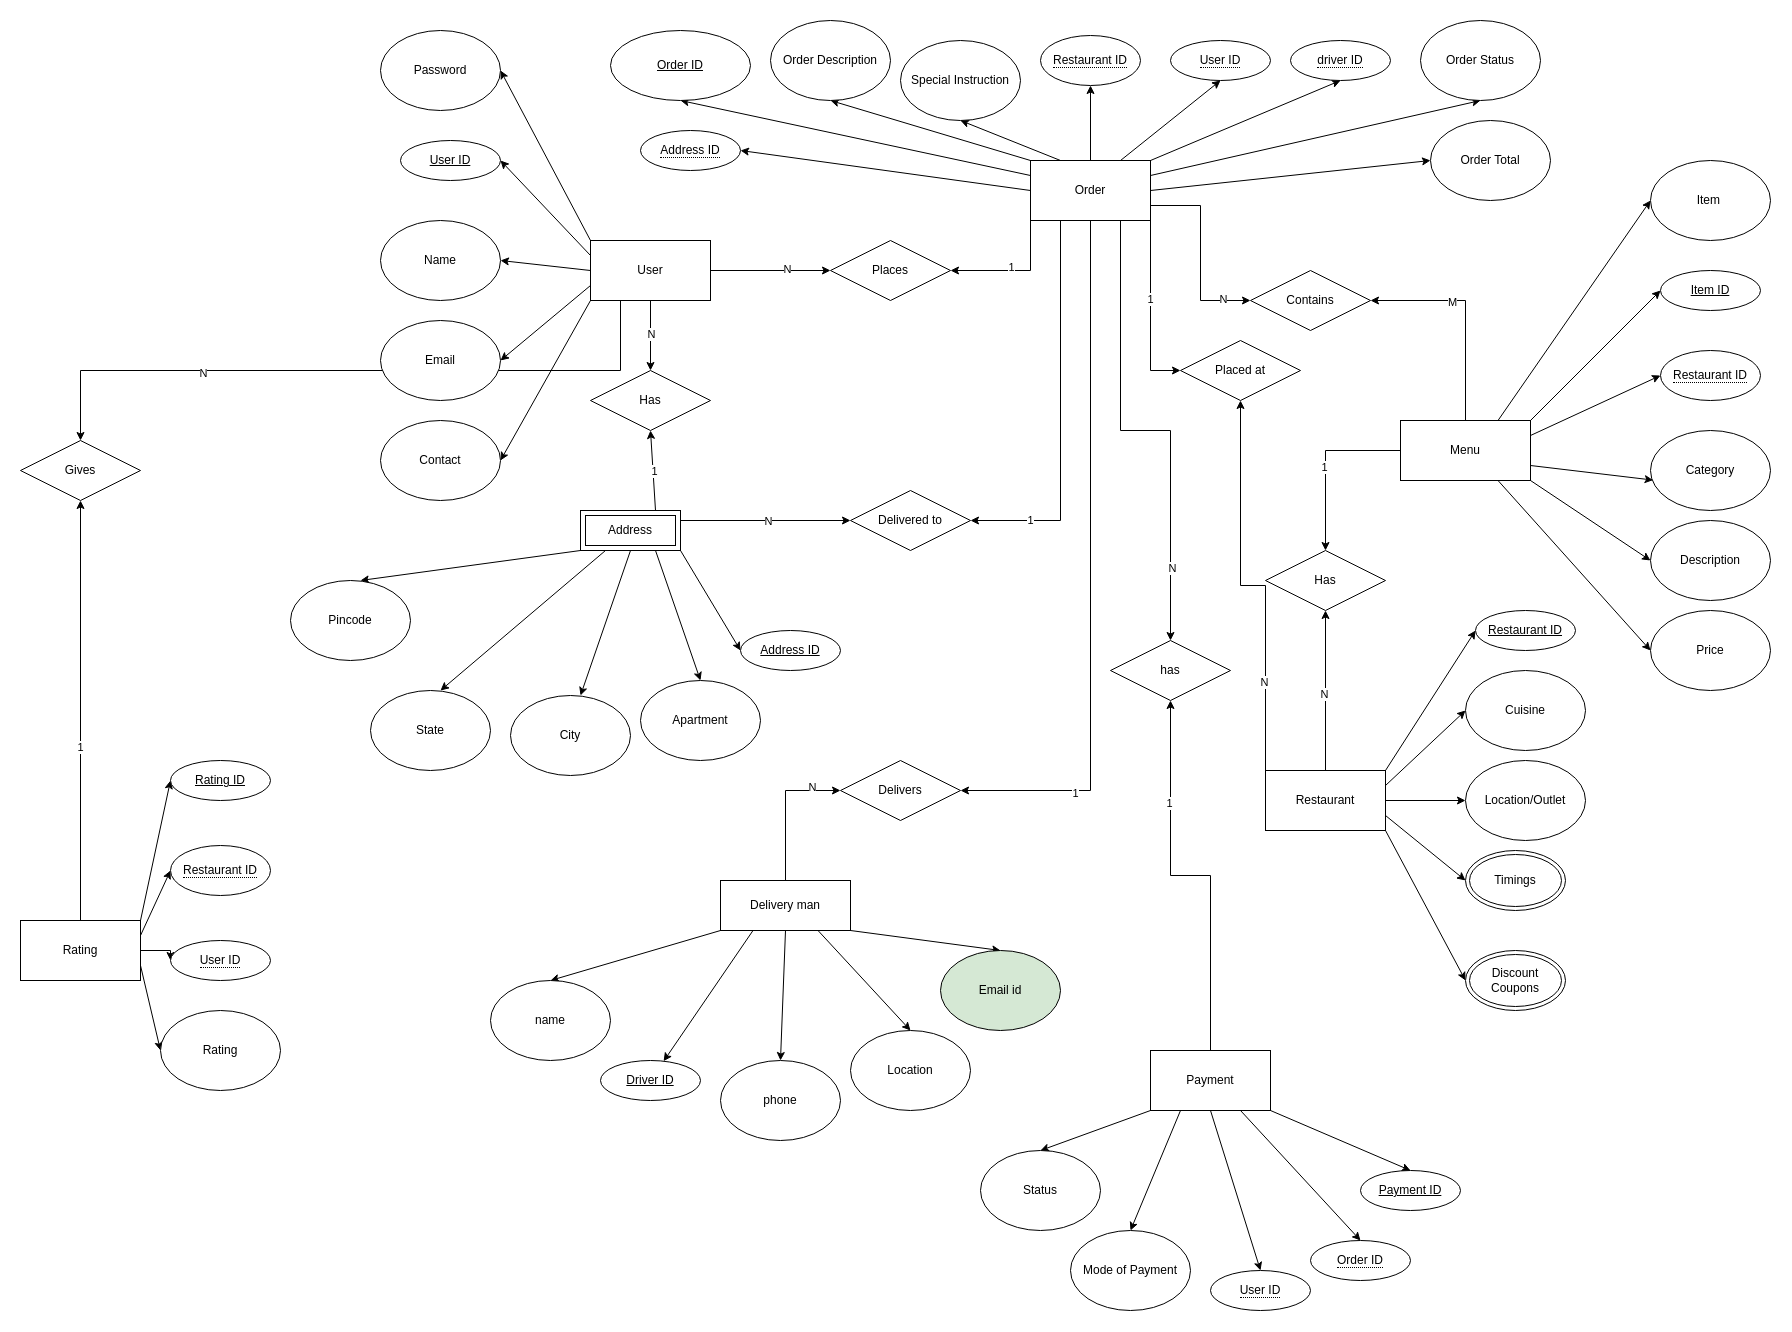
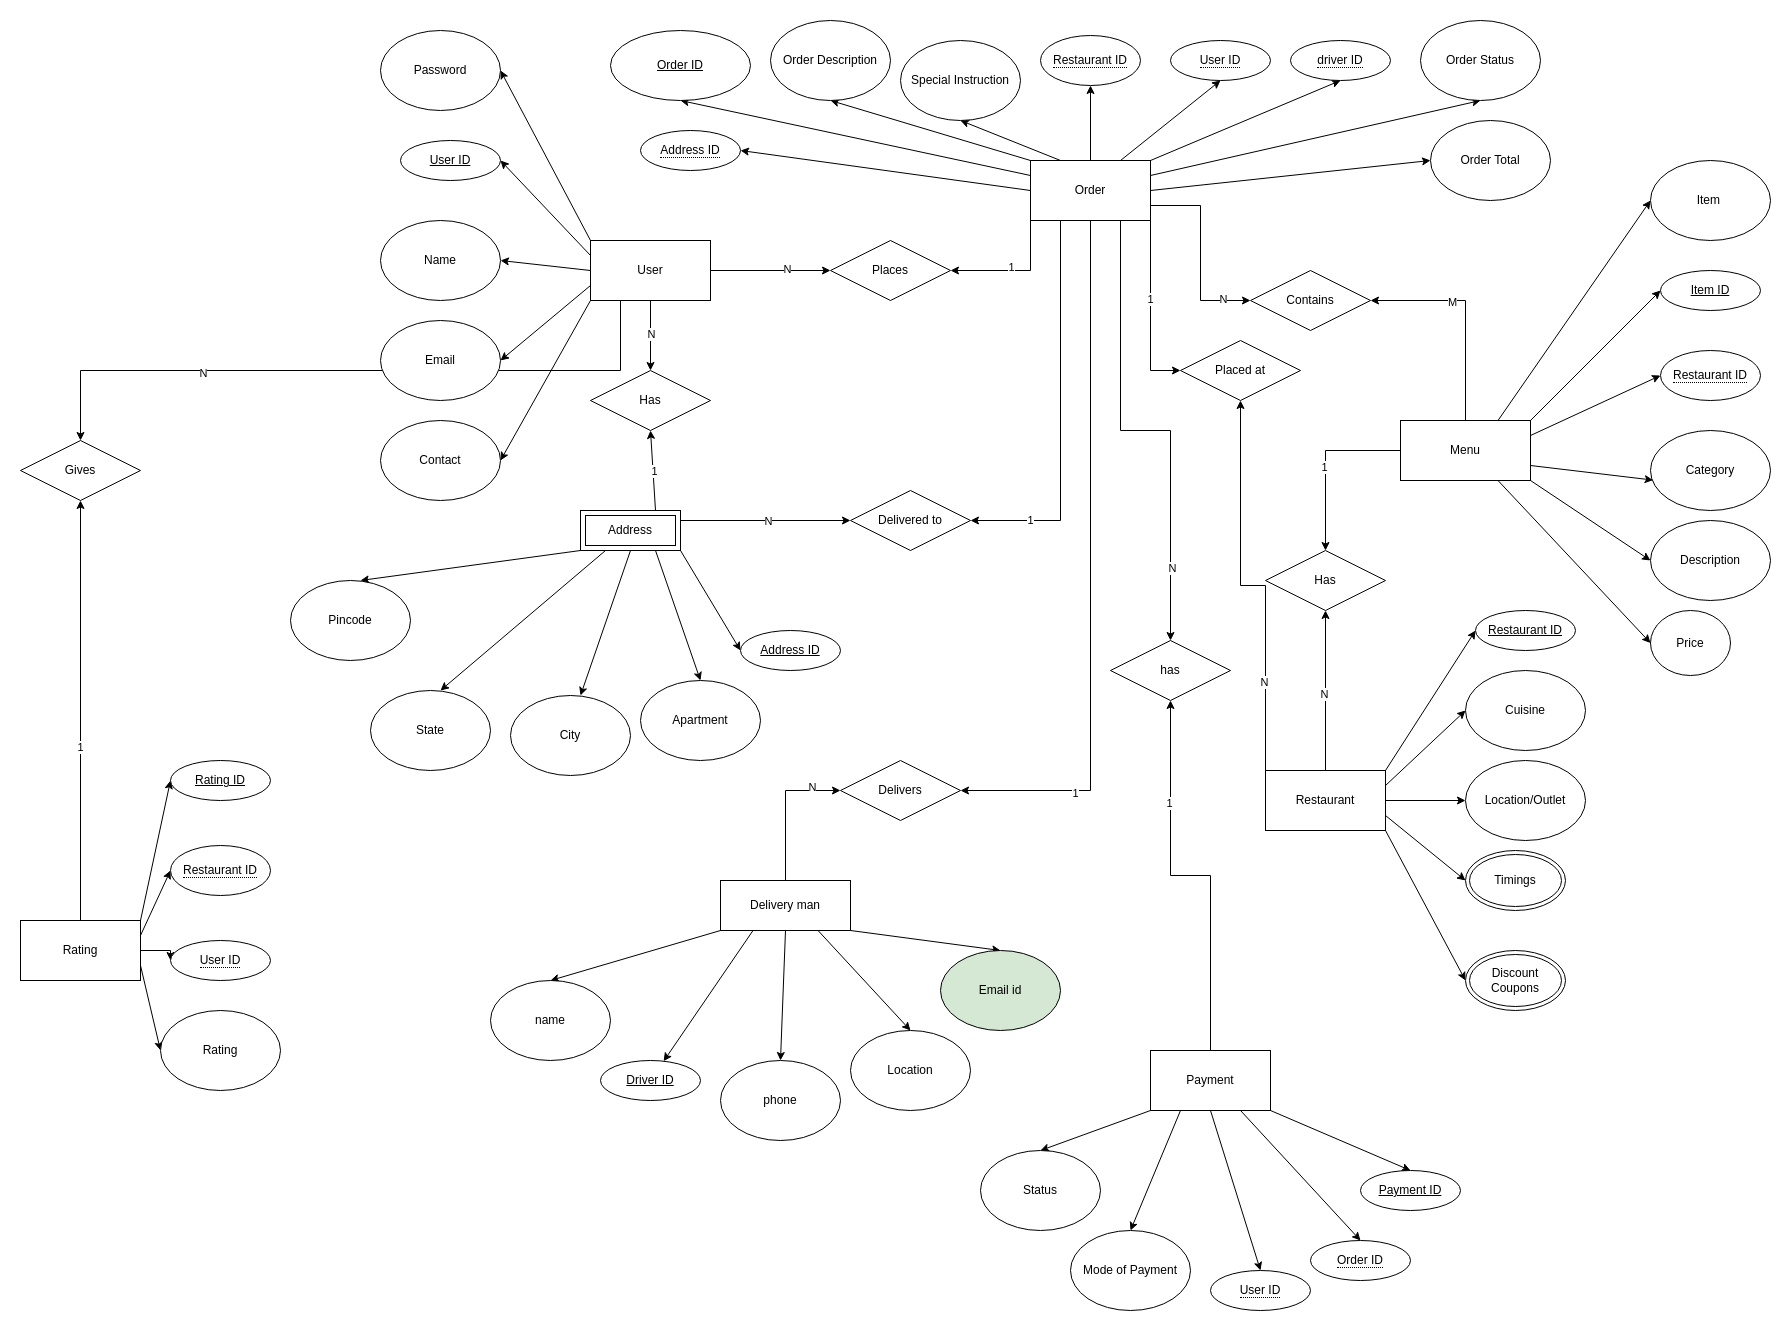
node "Price": size 120x80 -> 80x65
